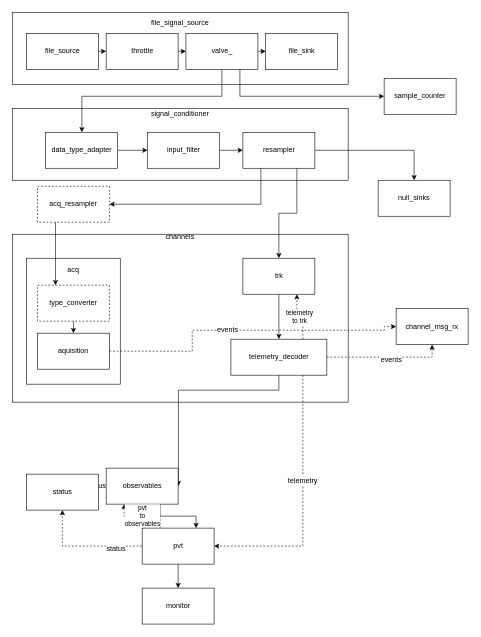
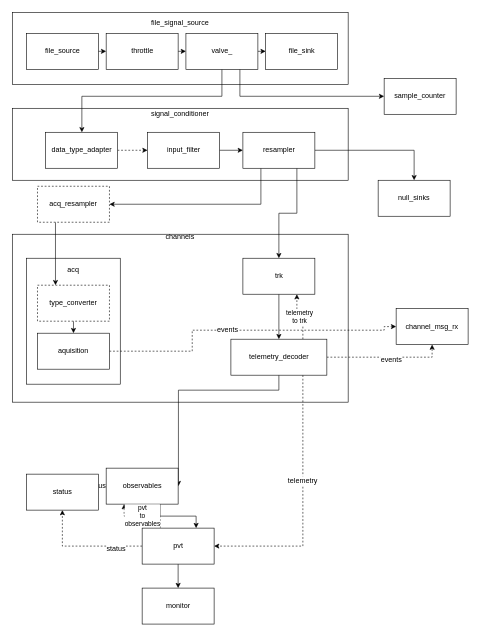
edge "data_type_adapter" -> "input_filter": style solid -> dashed
